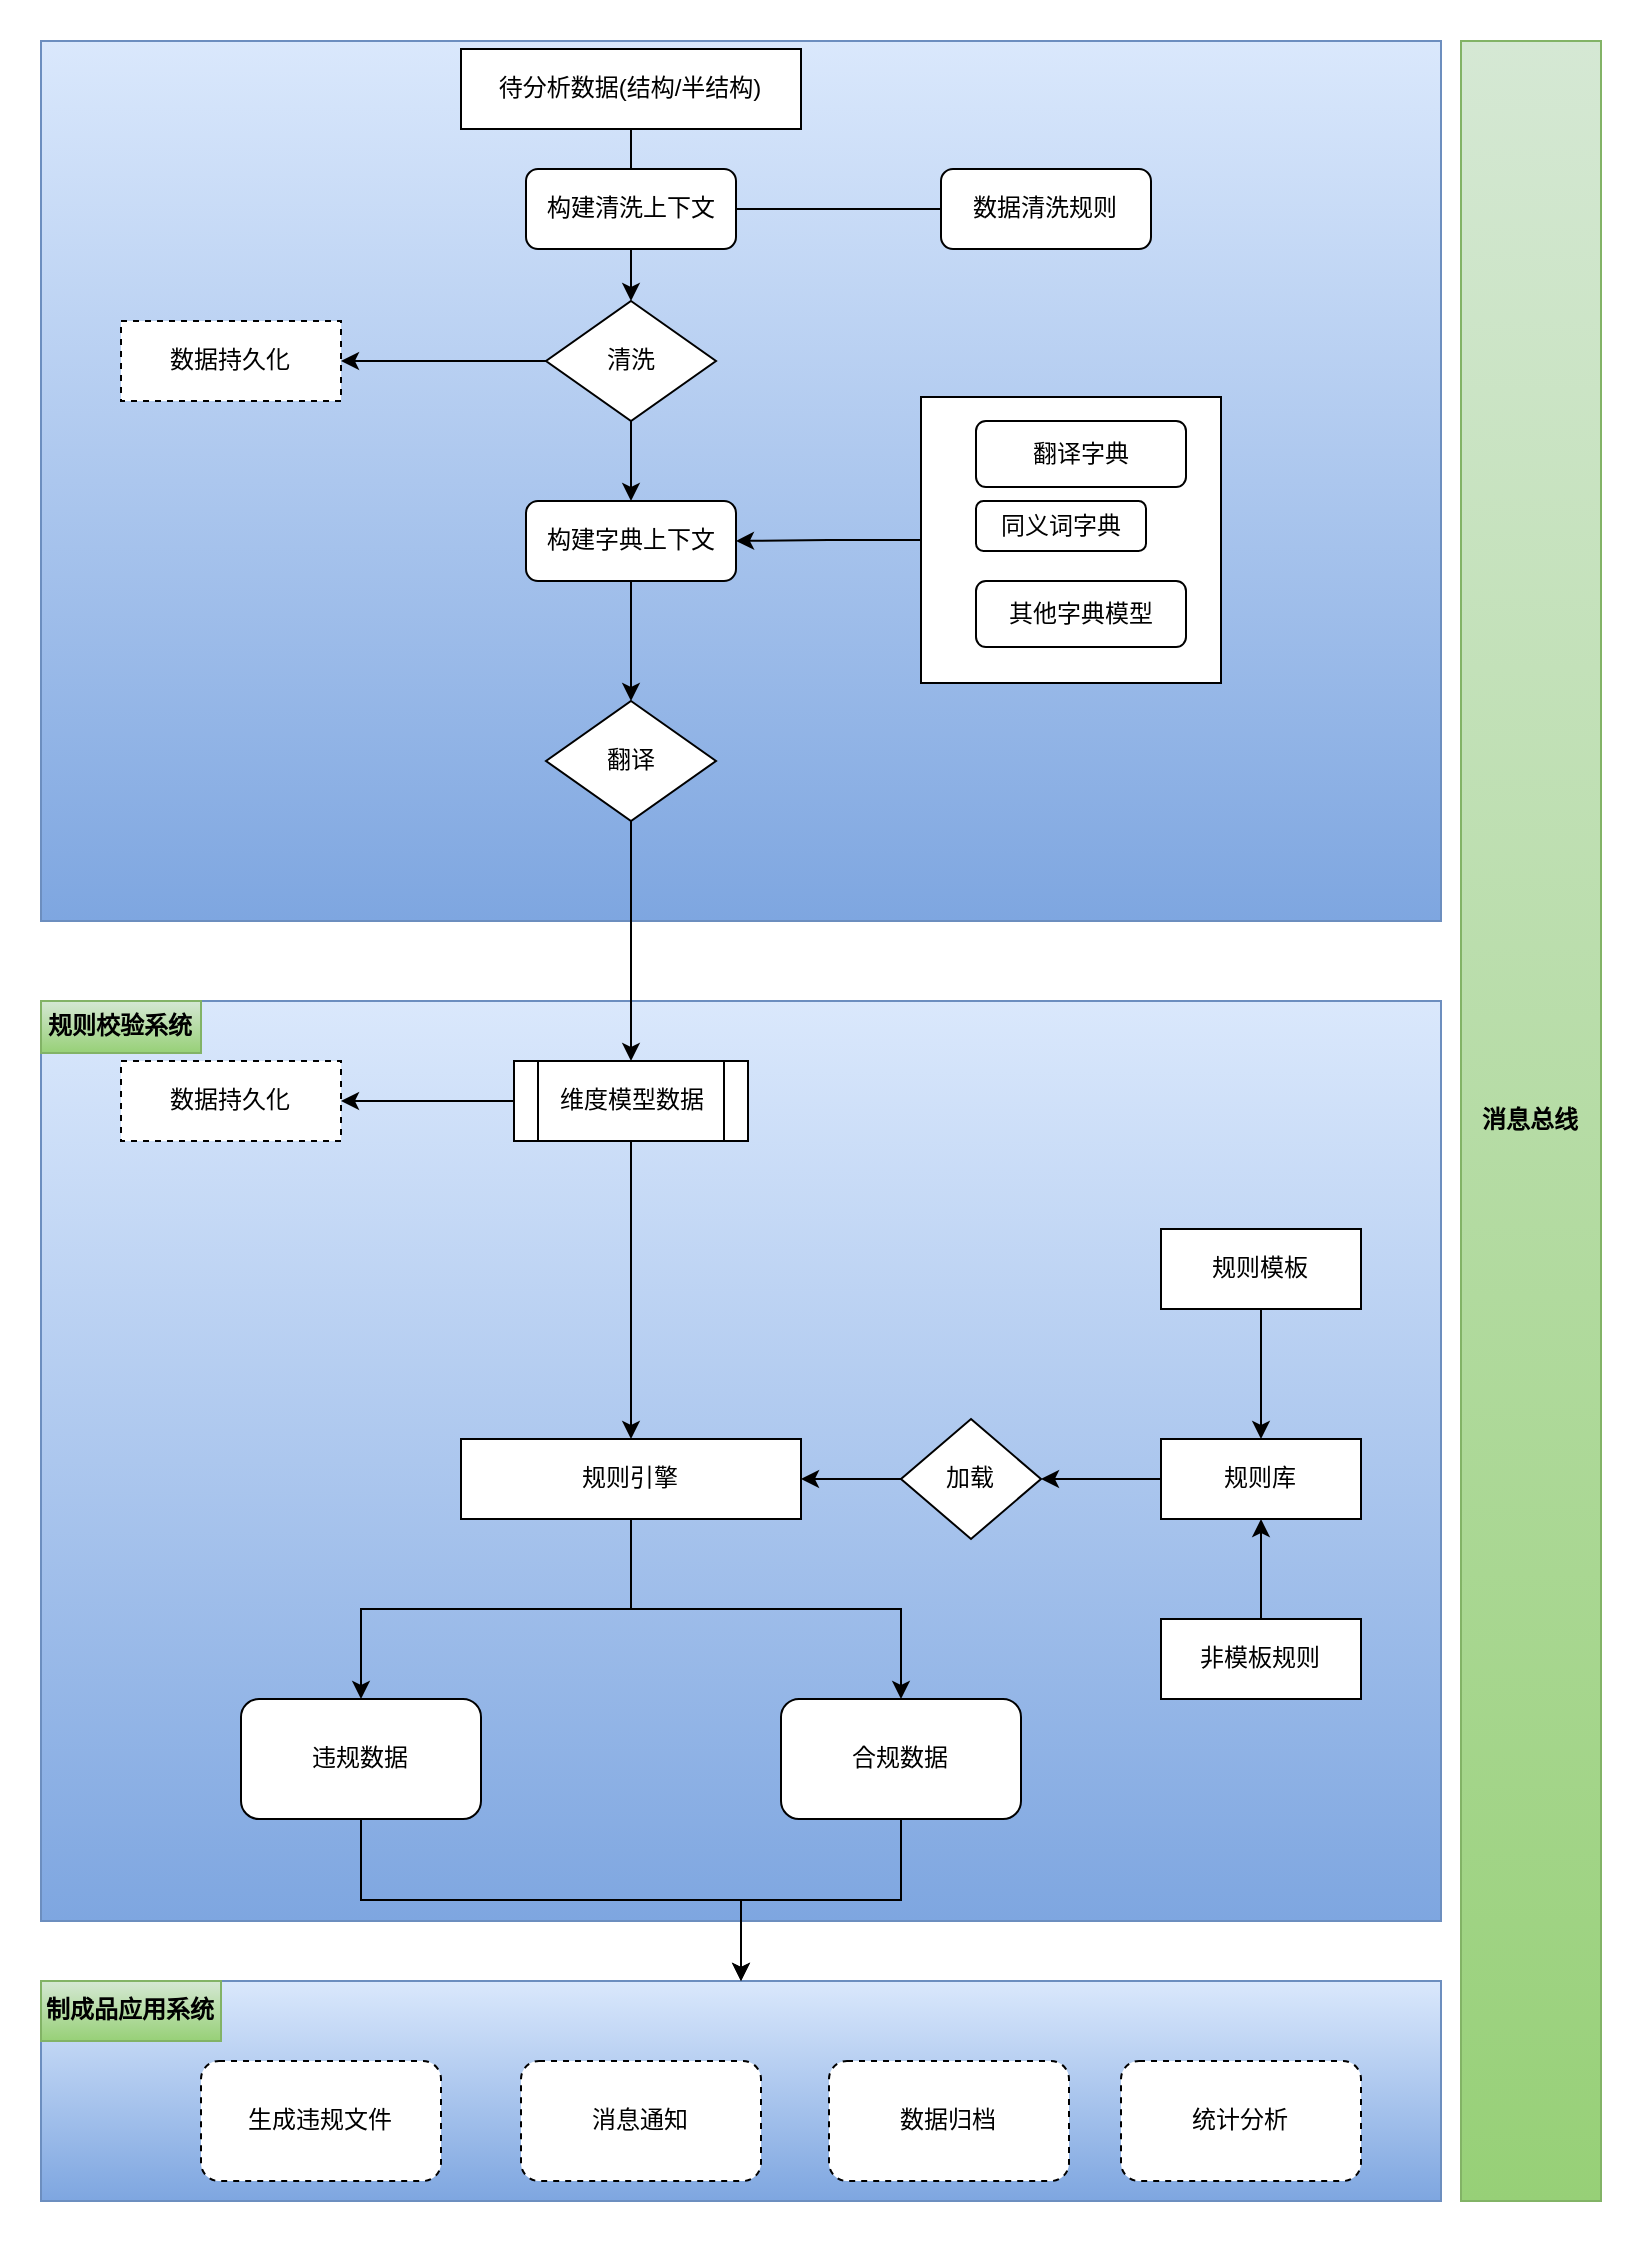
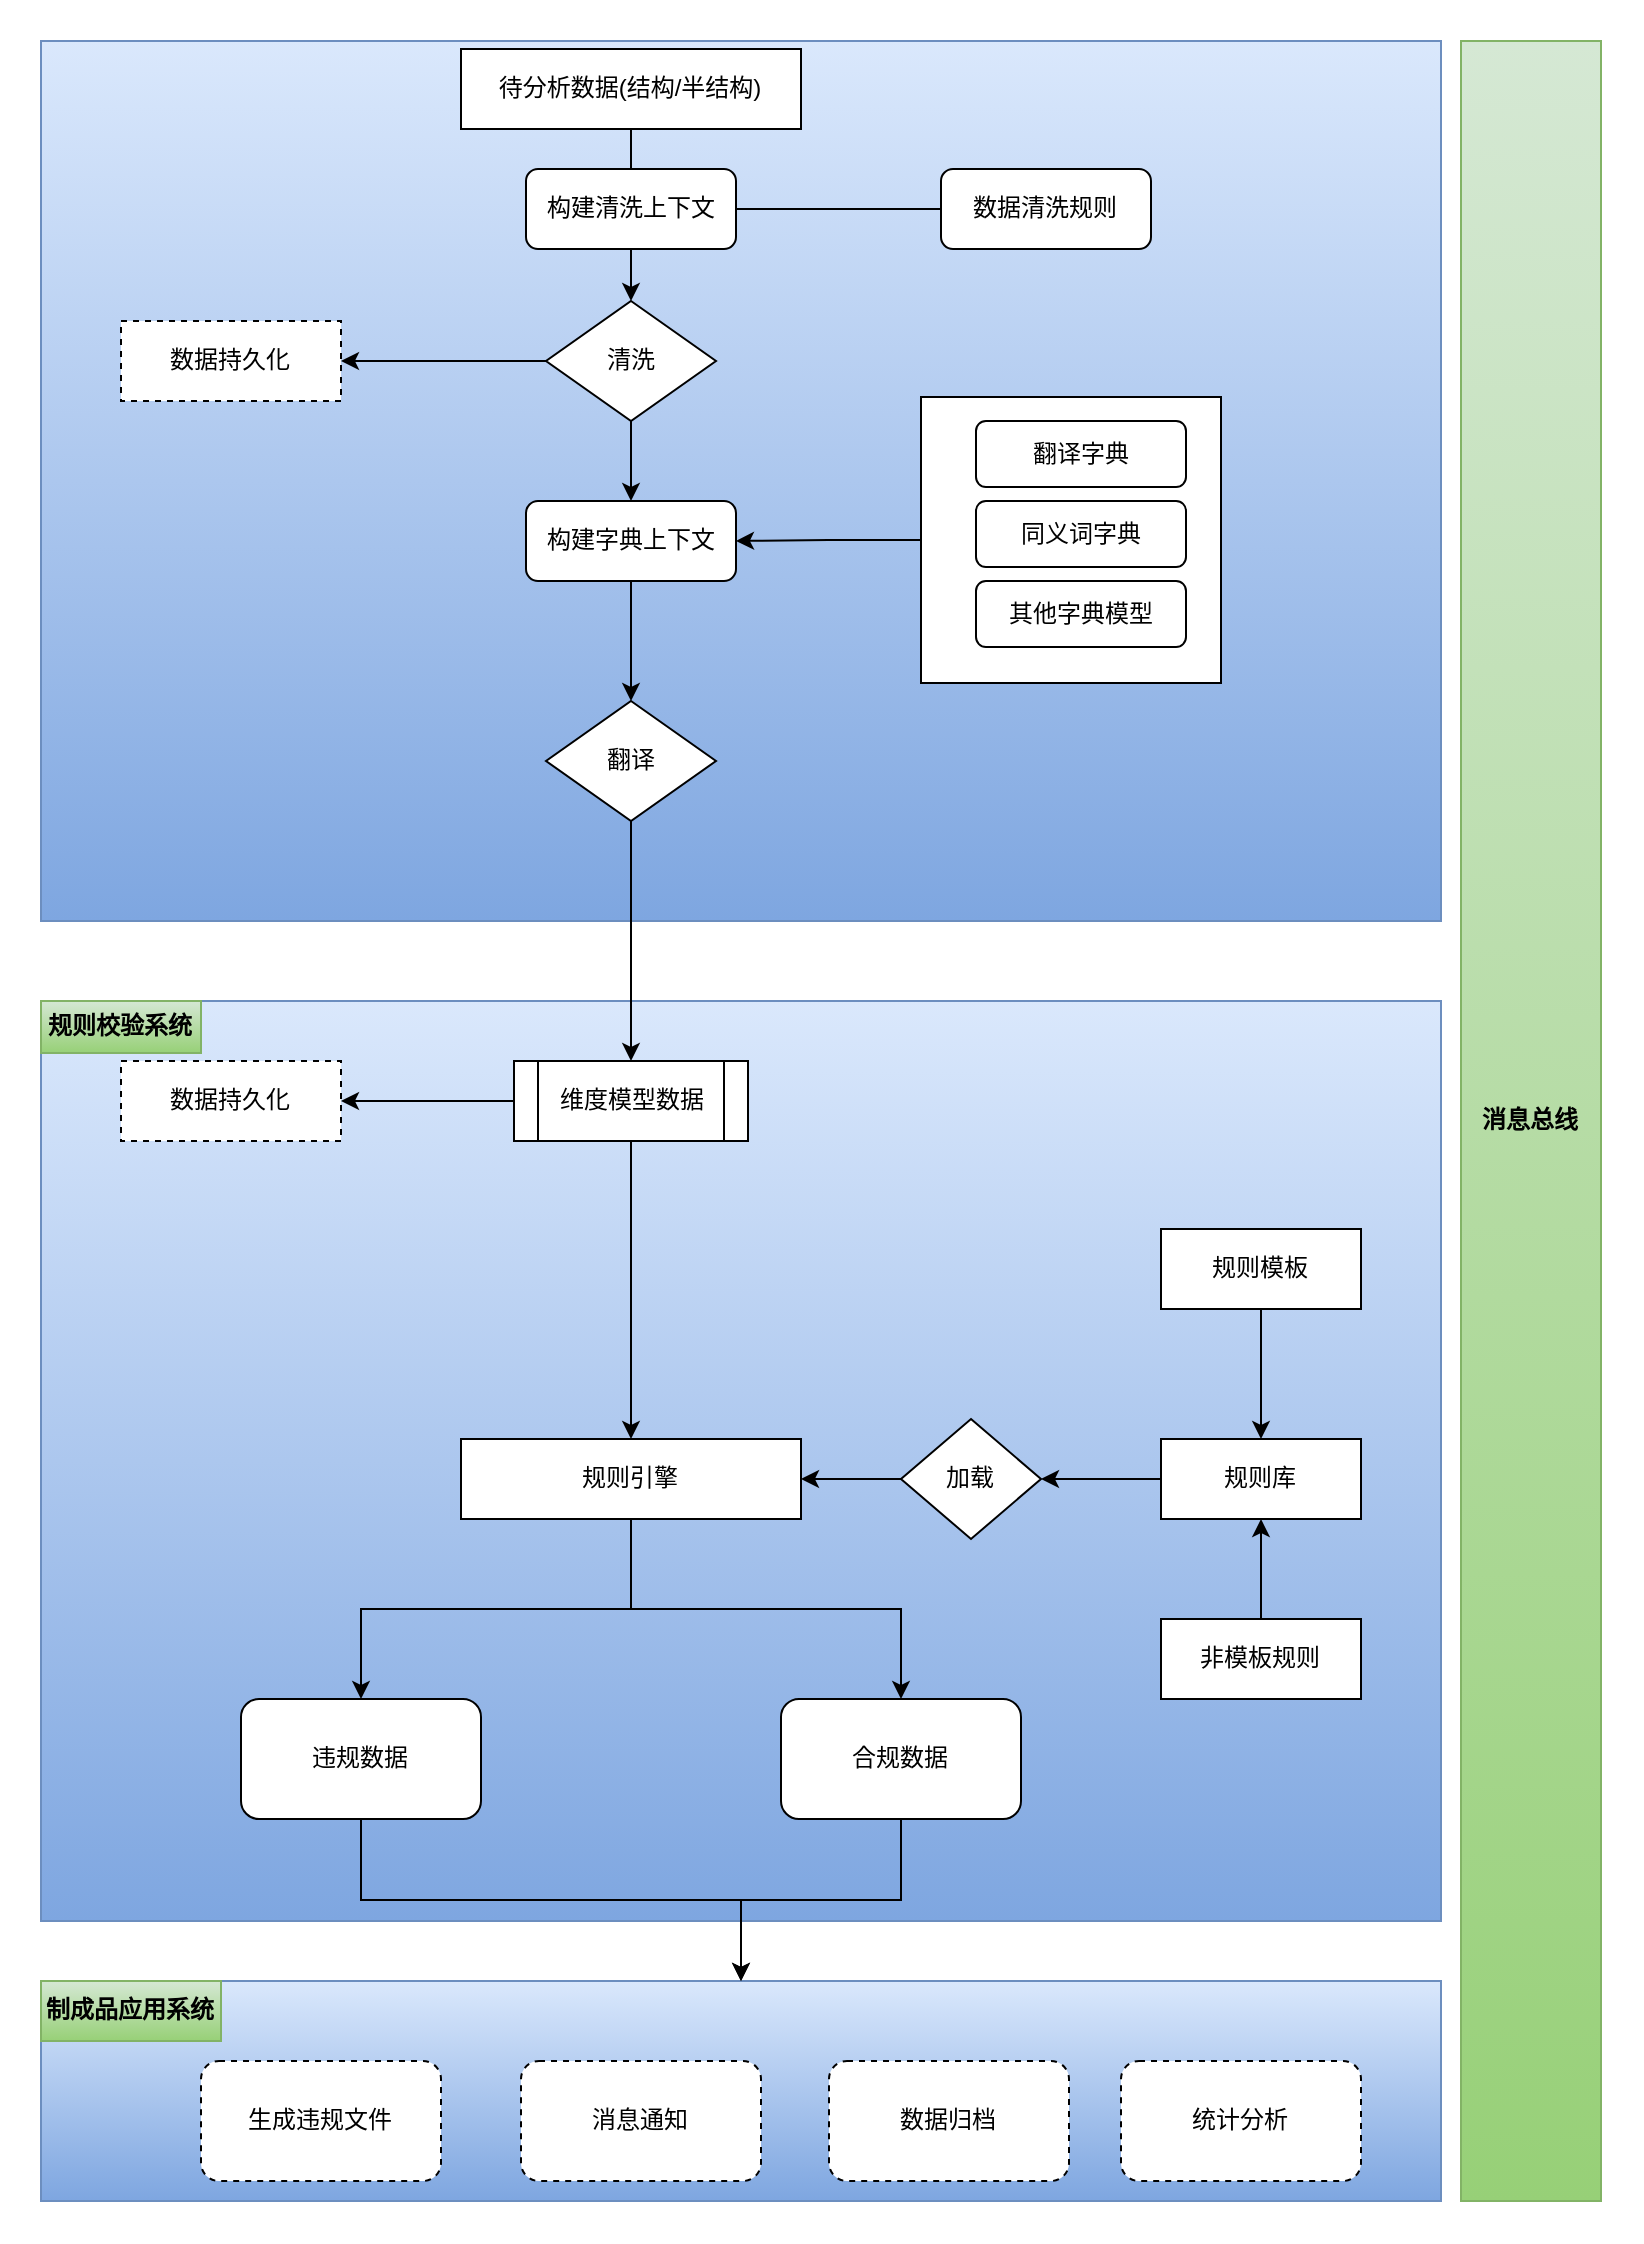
node "同义词字典": size 170x50 -> 210x66
